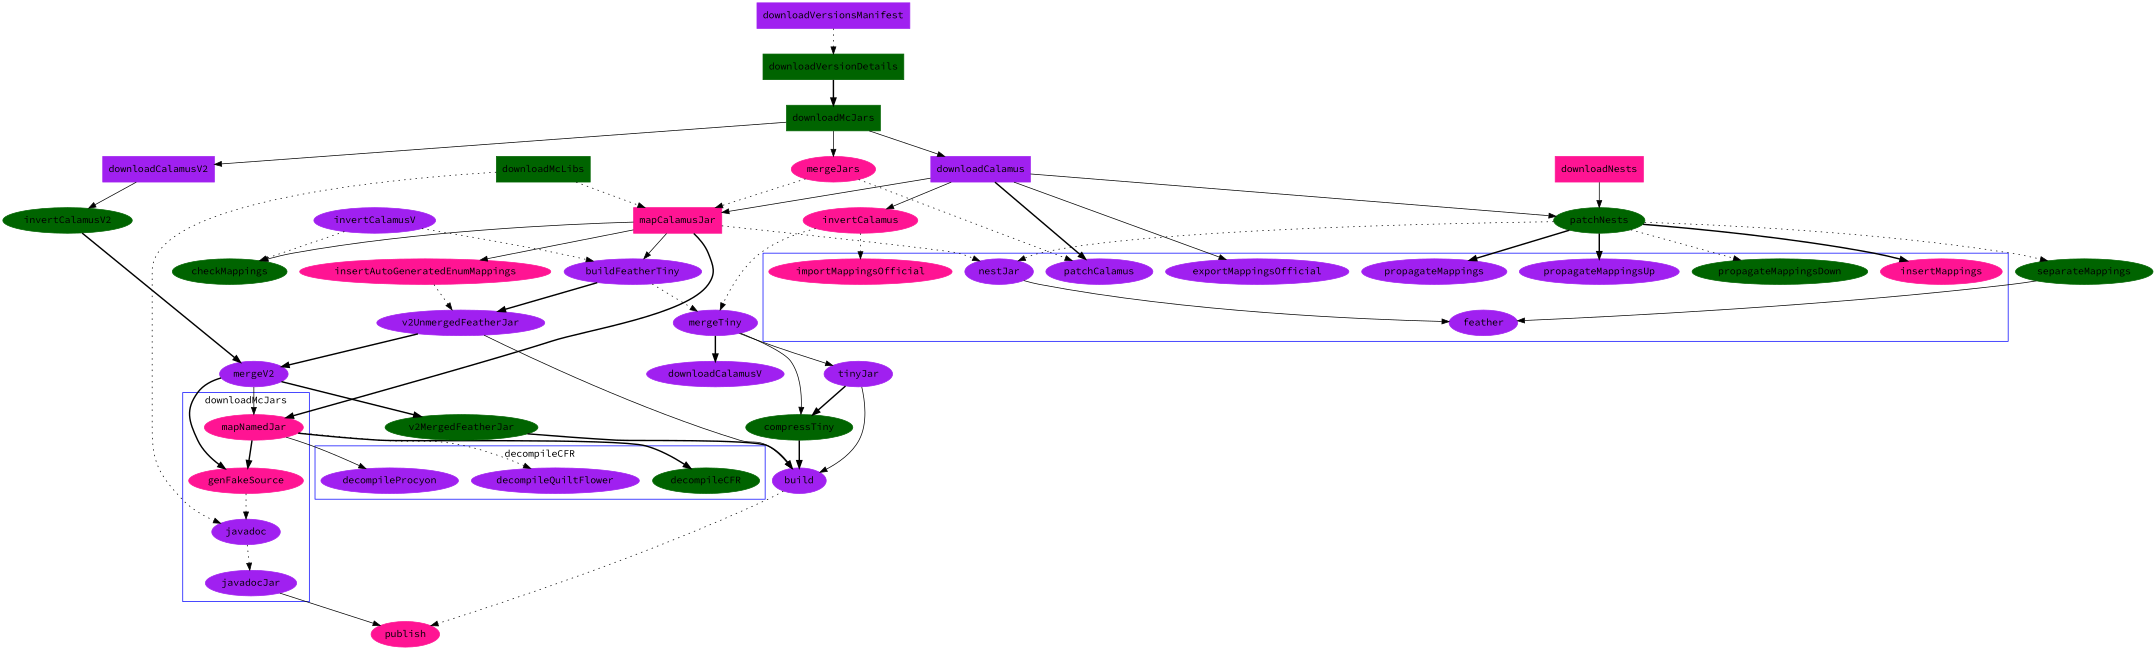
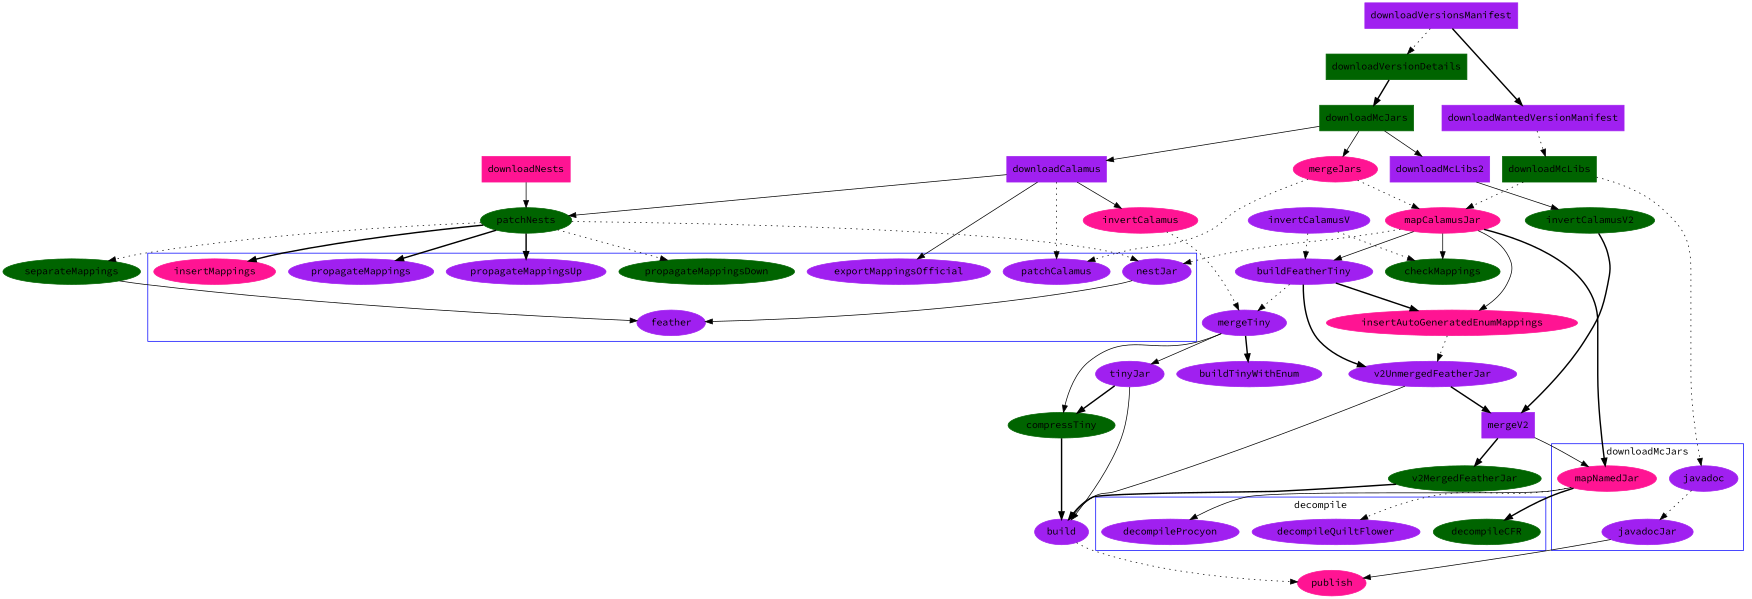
node "downloadWantedVersionManifest": added
node "downloadCalamusV2": label "downloadCalamusV2" -> "downloadMcLibs2"
edge "downloadCalamus" -> "mapCalamusJar": removed
edge "downloadCalamus" -> "patchCalamus": style bold -> dotted
node "mapCalamusJar": shape box -> ellipse
node "importMappingsOfficial": removed
edge "buildFeatherTiny" -> "insertAutoGeneratedEnumMappings": added
node "mergeV2": shape ellipse -> box
node "downloadCalamusV": label "downloadCalamusV" -> "buildTinyWithEnum"
cluster "decompileCFR": label "decompileCFR" -> "decompile"
node "genFakeSource": removed
